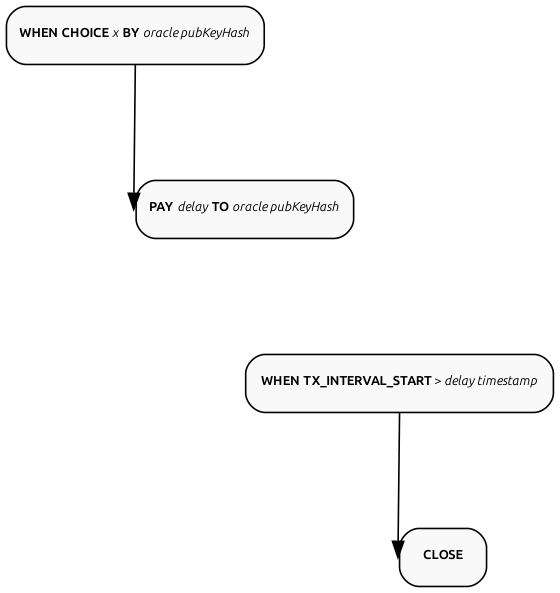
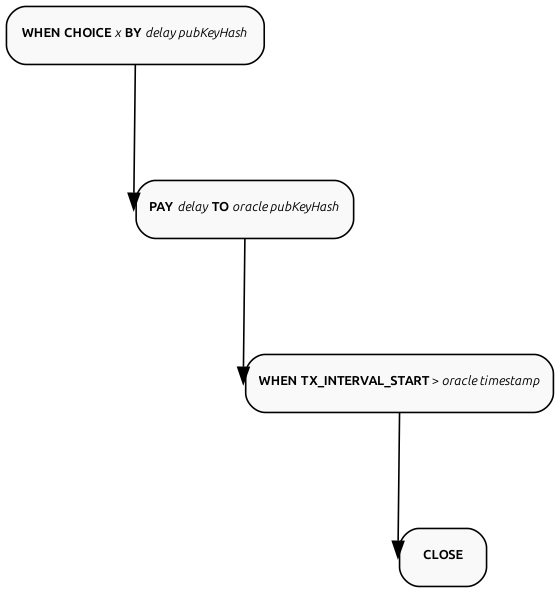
node "WHEN CHOICE": text "oracle pubKeyHash" -> "delay pubKeyHash"
edge "PAY" -> "WHEN TX_INTERVAL_START": added
node "WHEN TX_INTERVAL_START": text "delay timestamp" -> "oracle timestamp"
